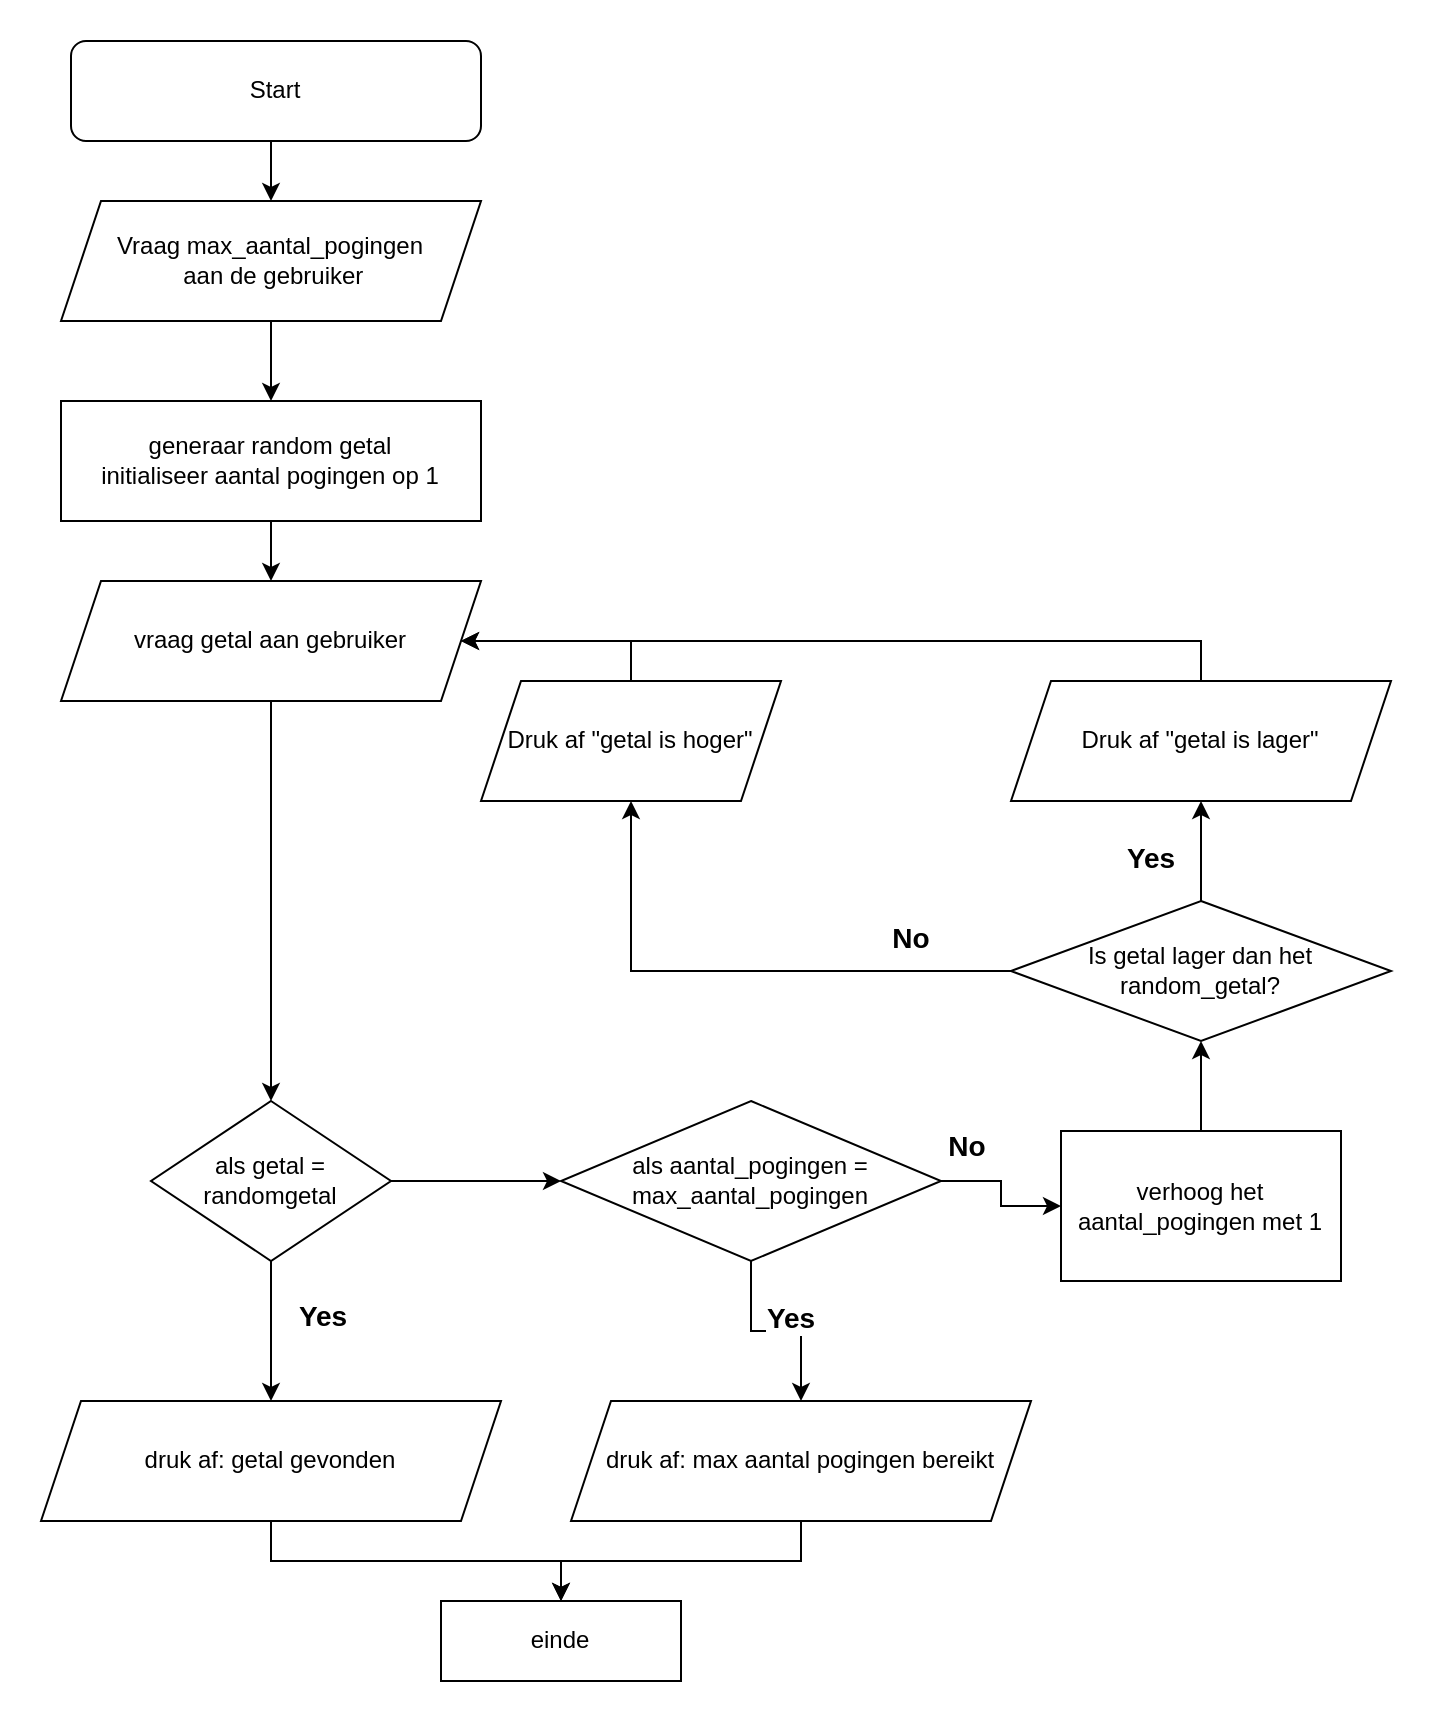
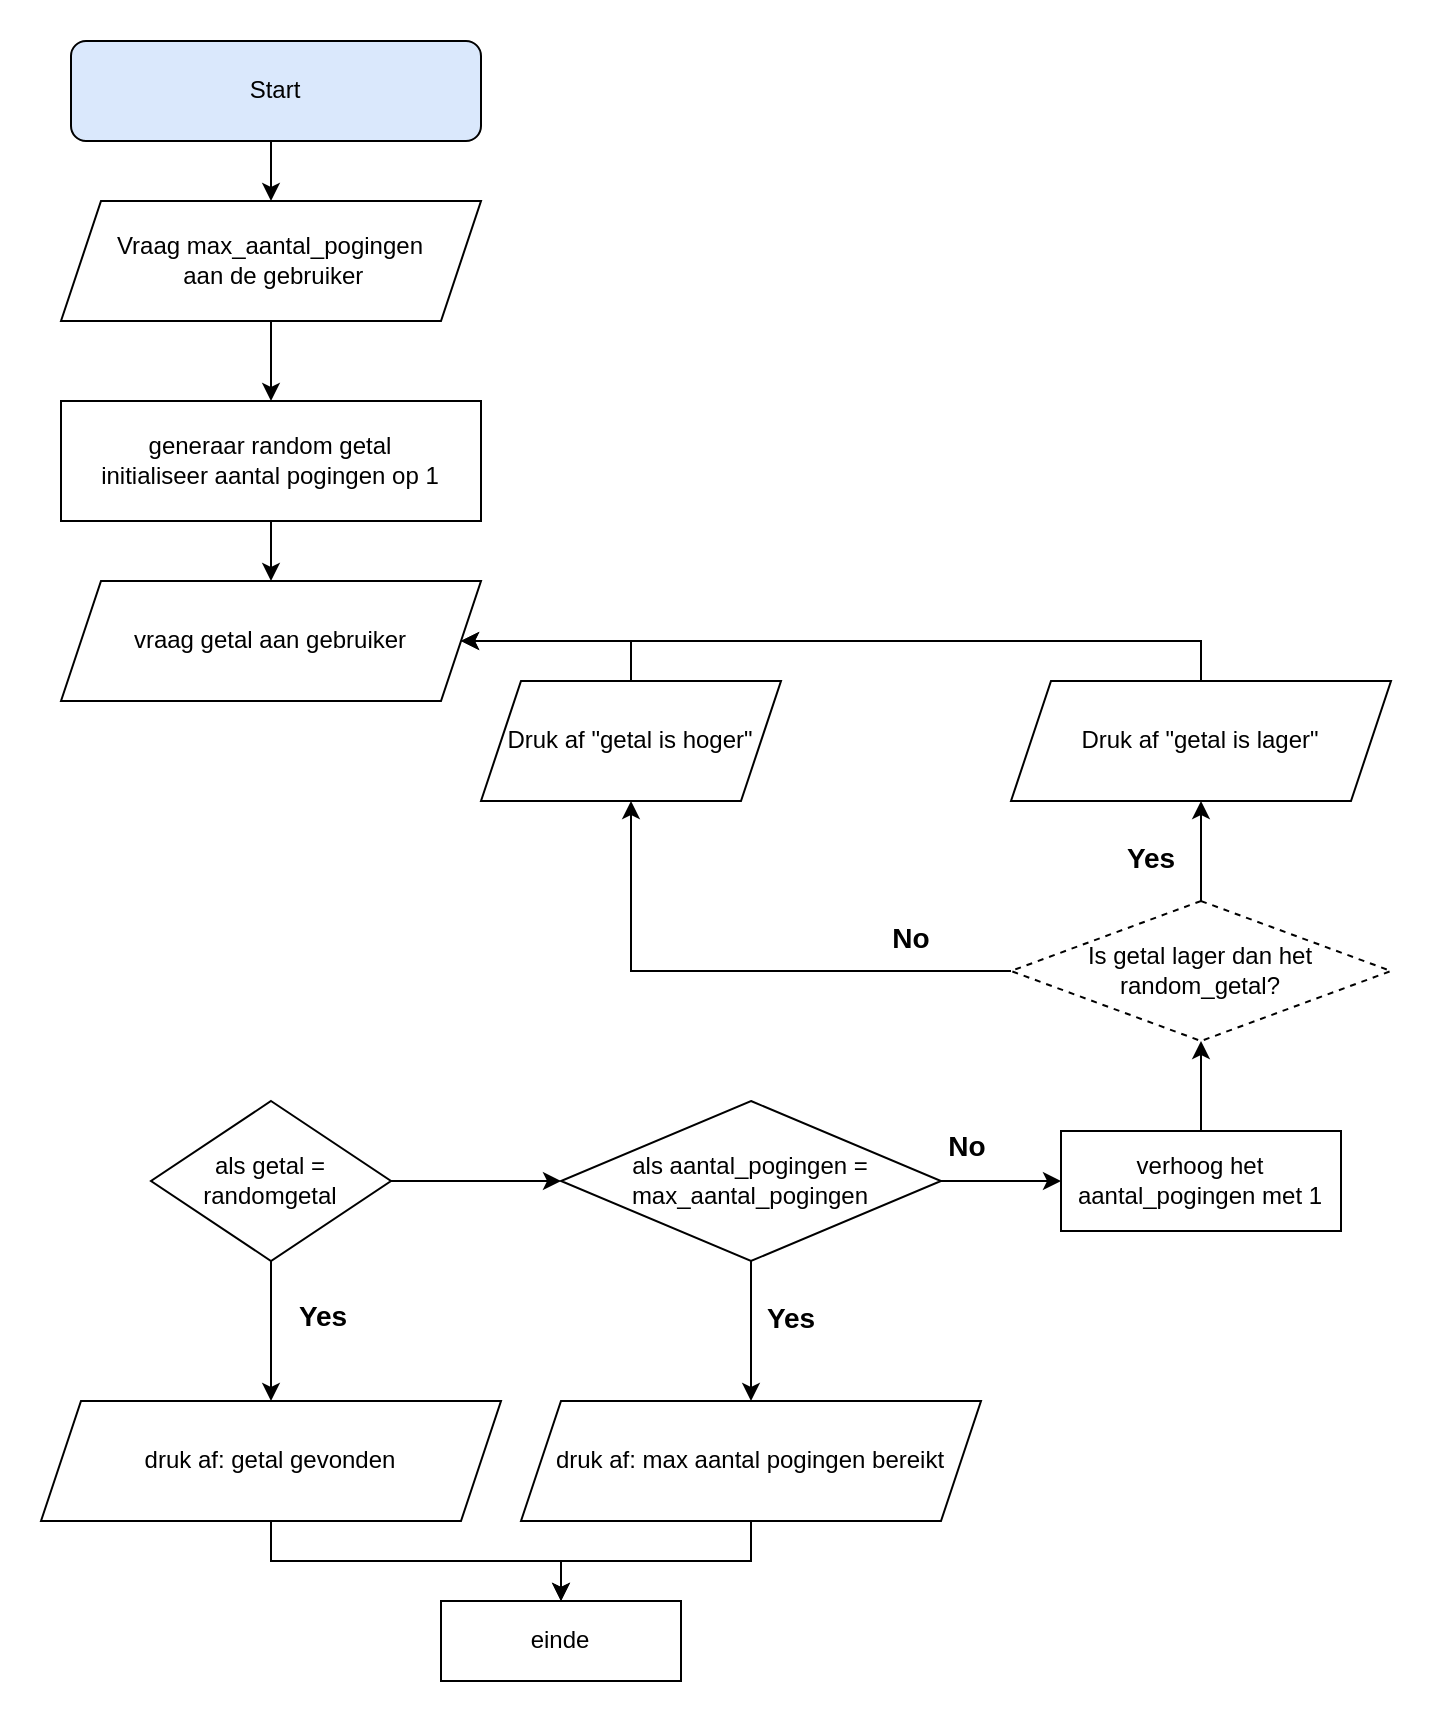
node "Start": fillcolor #ffffff -> #dae8fc
edge "vraag getal aan gebruiker" -> "als getal = randomgetal": removed
node "Is getal lager dan het random_getal?": style solid -> dashed
node "verhoog het aantal_pogingen met 1": size 280x150 -> 280x100
node "druk af: max aantal pogingen bereikt": moved (801, 1461) -> (751, 1461)
